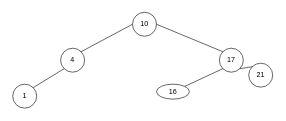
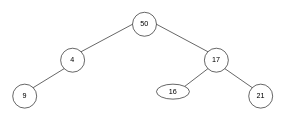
node "10": label "10" -> "50"
node "17": moved (231, 60) -> (216, 60)
node "21": moved (261, 75) -> (261, 96)
node "1": label "1" -> "9"
